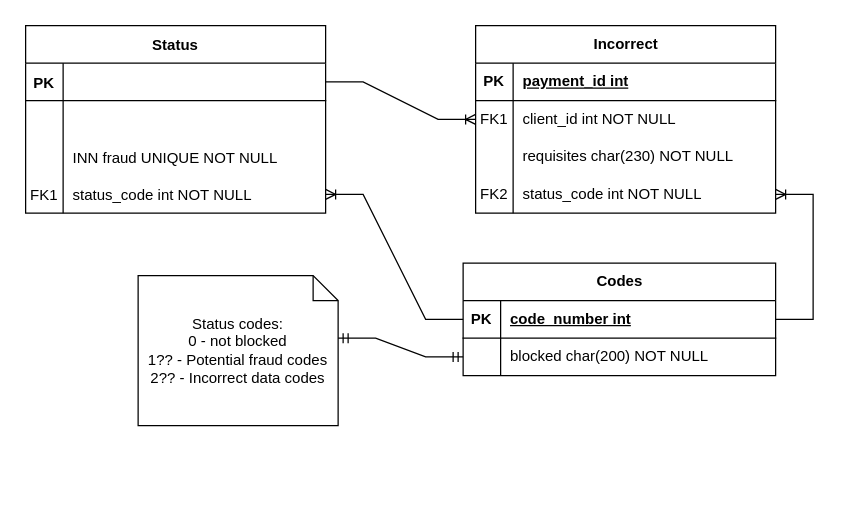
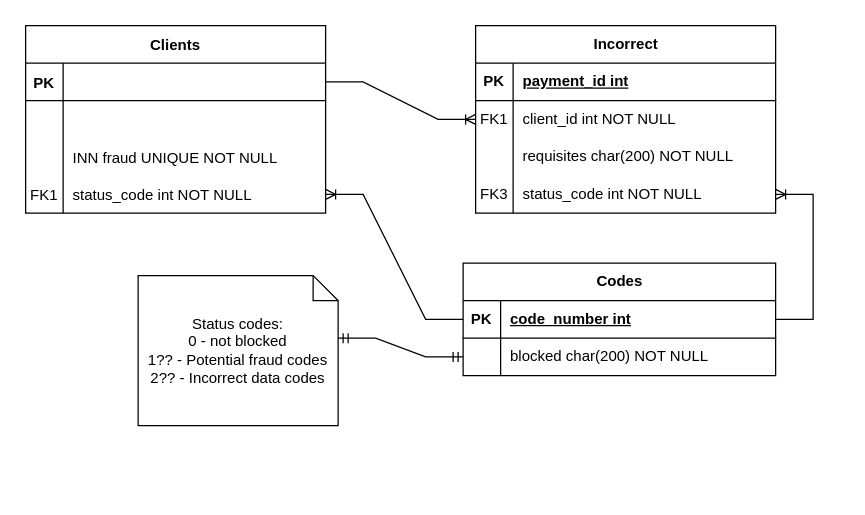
node "Status": label "Status" -> "Clients"
node "requisites char(230) NOT NULL": label "requisites char(230) NOT NULL" -> "requisites char(200) NOT NULL"
node "FK2": label "FK2" -> "FK3"
